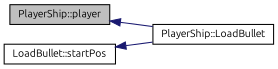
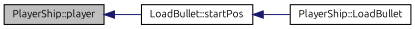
edge "PlayerShip::LoadBullet" -> "PlayerShip::player": now "LoadBullet::startPos" -> "PlayerShip::player"
